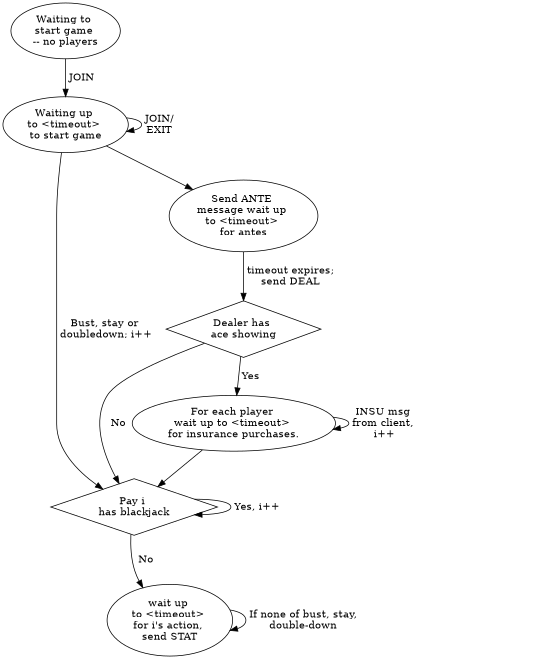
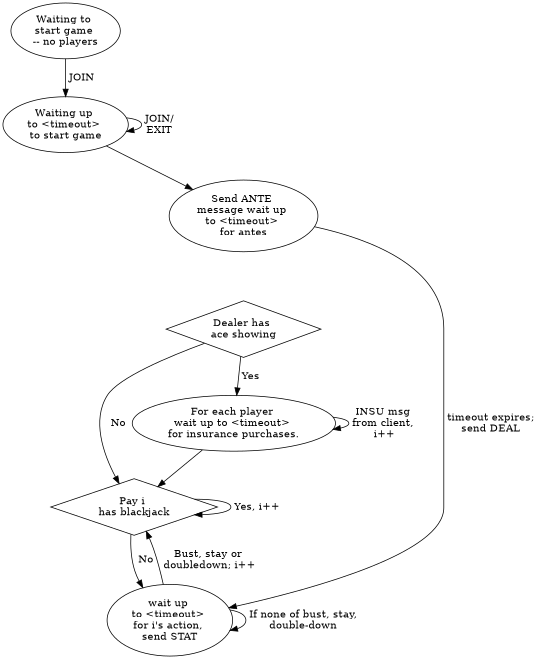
edge "Send ANTE message wait up to <timeout> for antes" -> "Dealer has ace showing": now "Send ANTE message wait up to <timeout> for antes" -> "wait up to <timeout> for i's action, send STAT"
edge "Waiting up to <timeout> to start game" -> "Pay i has blackjack": now "wait up to <timeout> for i's action, send STAT" -> "Pay i has blackjack"
